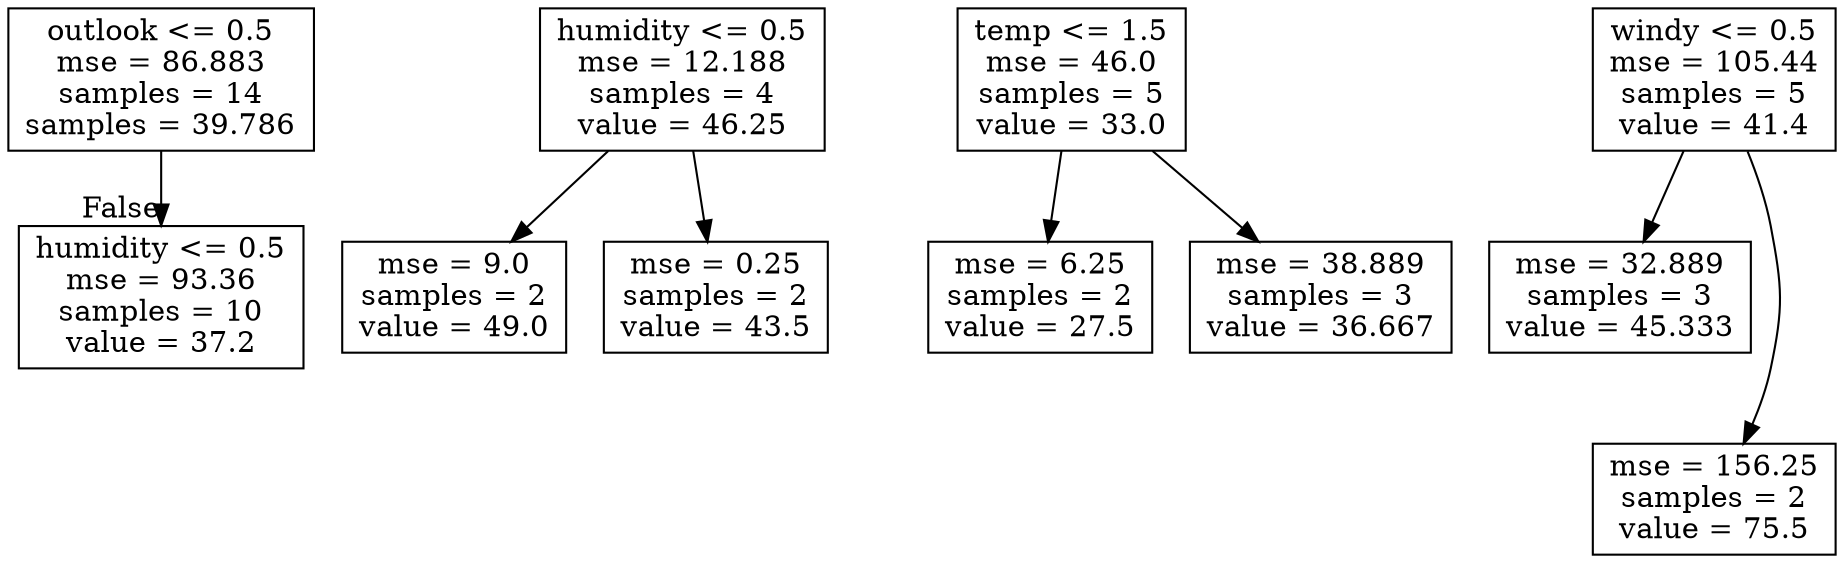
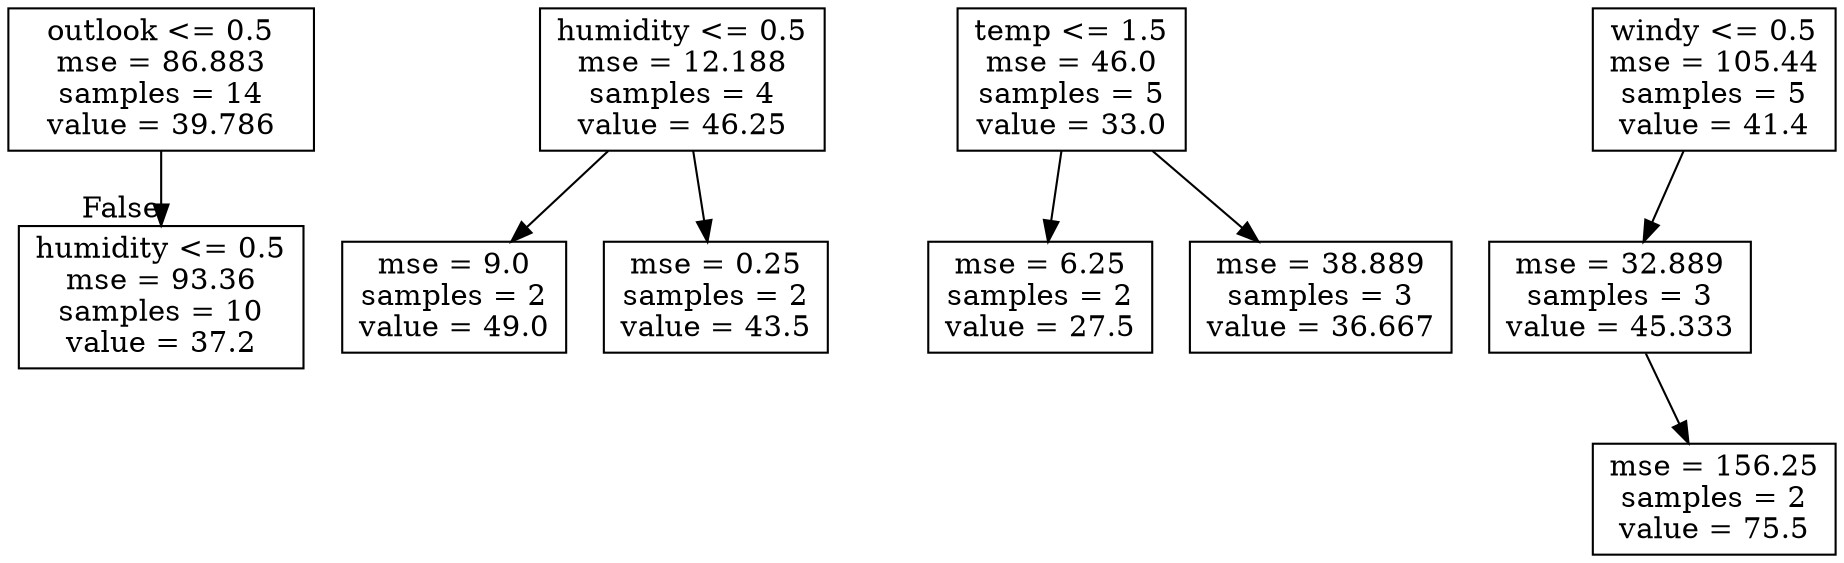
node "outlook <= 0.5 mse = 86.883 samples = 14 samples = 39.786": label "outlook <= 0.5 mse = 86.883 samples = 14 samples = 39.786" -> "outlook <= 0.5 mse = 86.883 samples = 14 value = 39.786"
edge "windy <= 0.5 mse = 105.44 samples = 5 value = 41.4" -> "mse = 156.25 samples = 2 value = 75.5": now "mse = 32.889 samples = 3 value = 45.333" -> "mse = 156.25 samples = 2 value = 75.5"
